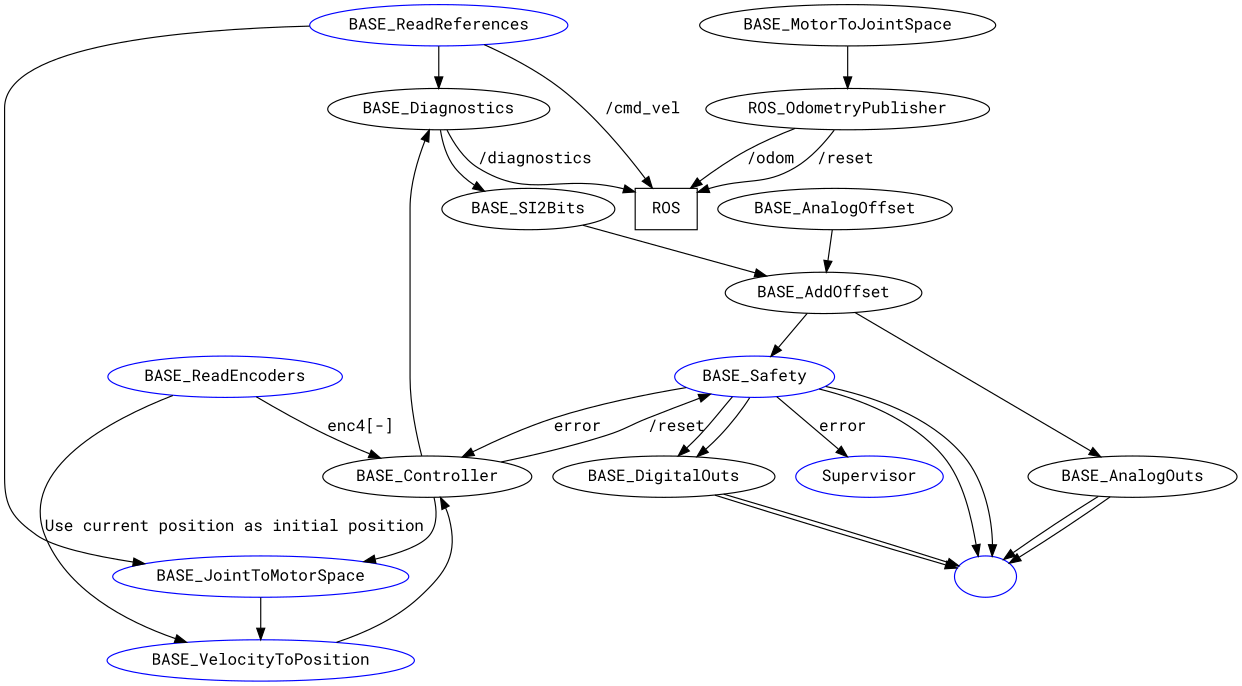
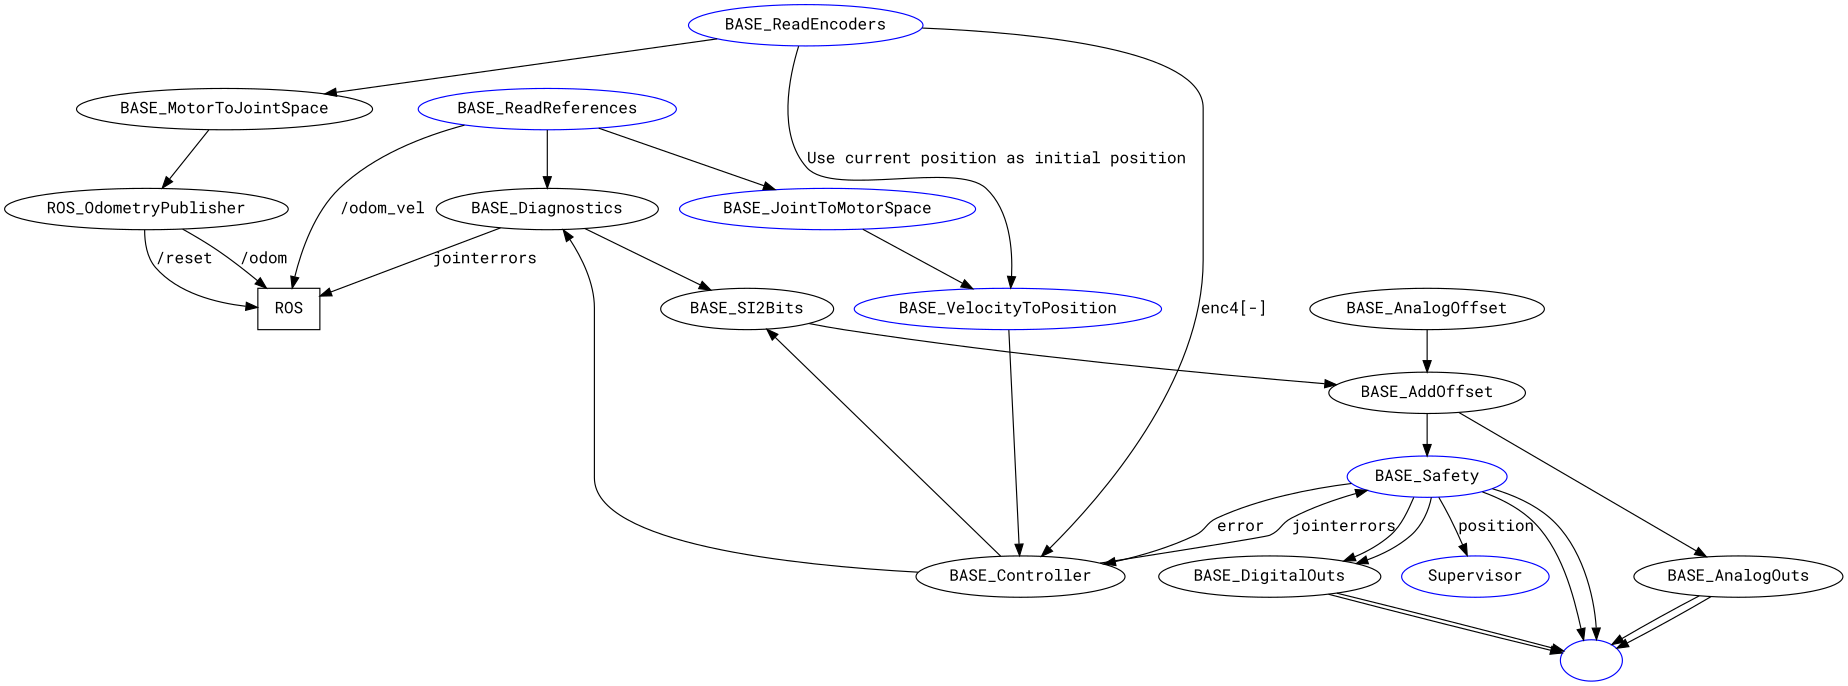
edge "BASE_ReadEncoders" -> "BASE_MotorToJointSpace": added
edge "BASE_ReadReferences" -> "ROS": label "/cmd_vel" -> "/odom_vel"
edge "BASE_Diagnostics" -> "ROS": label "/diagnostics" -> "jointerrors"
edge "BASE_Controller" -> "BASE_Safety": label "/reset" -> "jointerrors"
edge "BASE_Safety" -> "Supervisor": label "error" -> "position"
edge "BASE_Controller" -> "BASE_JointToMotorSpace": now "BASE_Controller" -> "BASE_SI2Bits"
